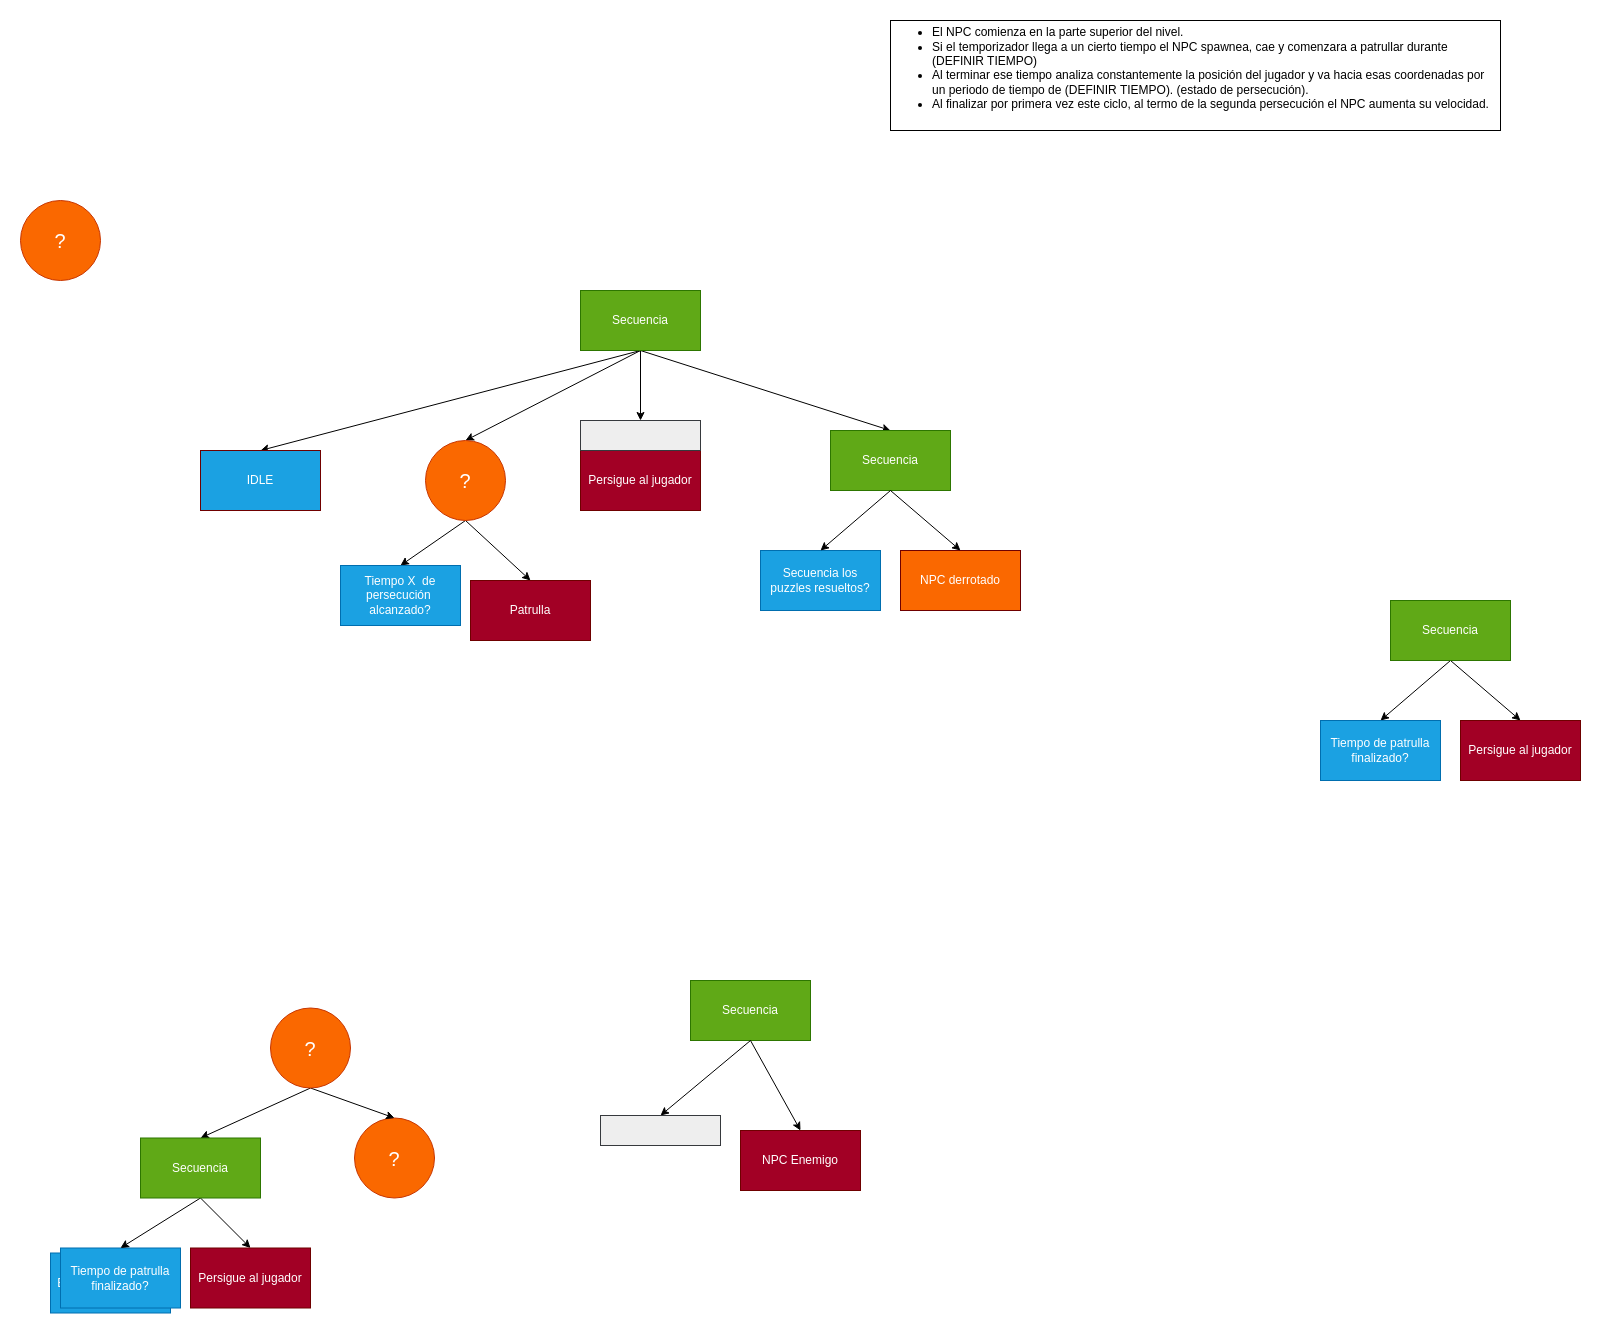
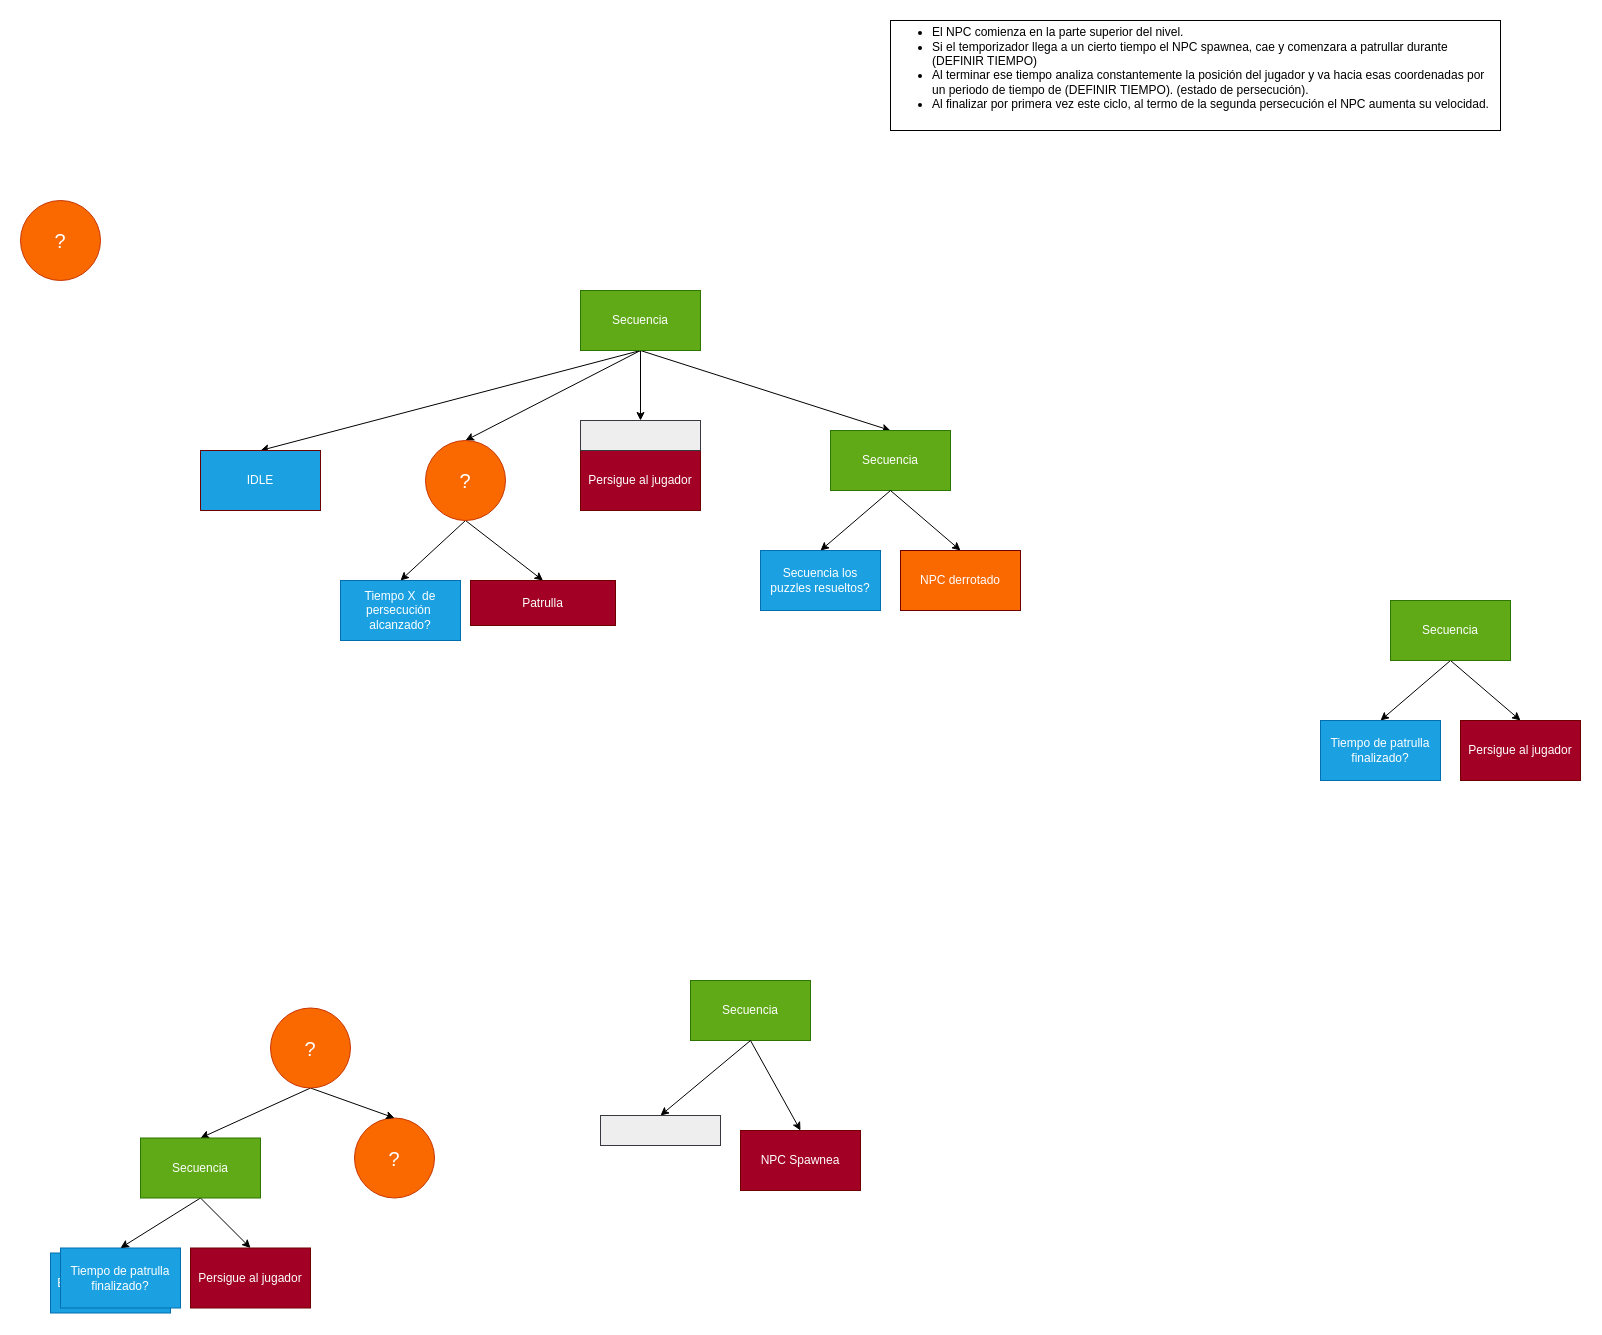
node "Tiempo X de persecución alcanzado?": moved (401, 596) -> (401, 611)
node "Patrulla": size 120x60 -> 145x45
node "NPC Enemigo": label "NPC Enemigo" -> "NPC Spawnea"
